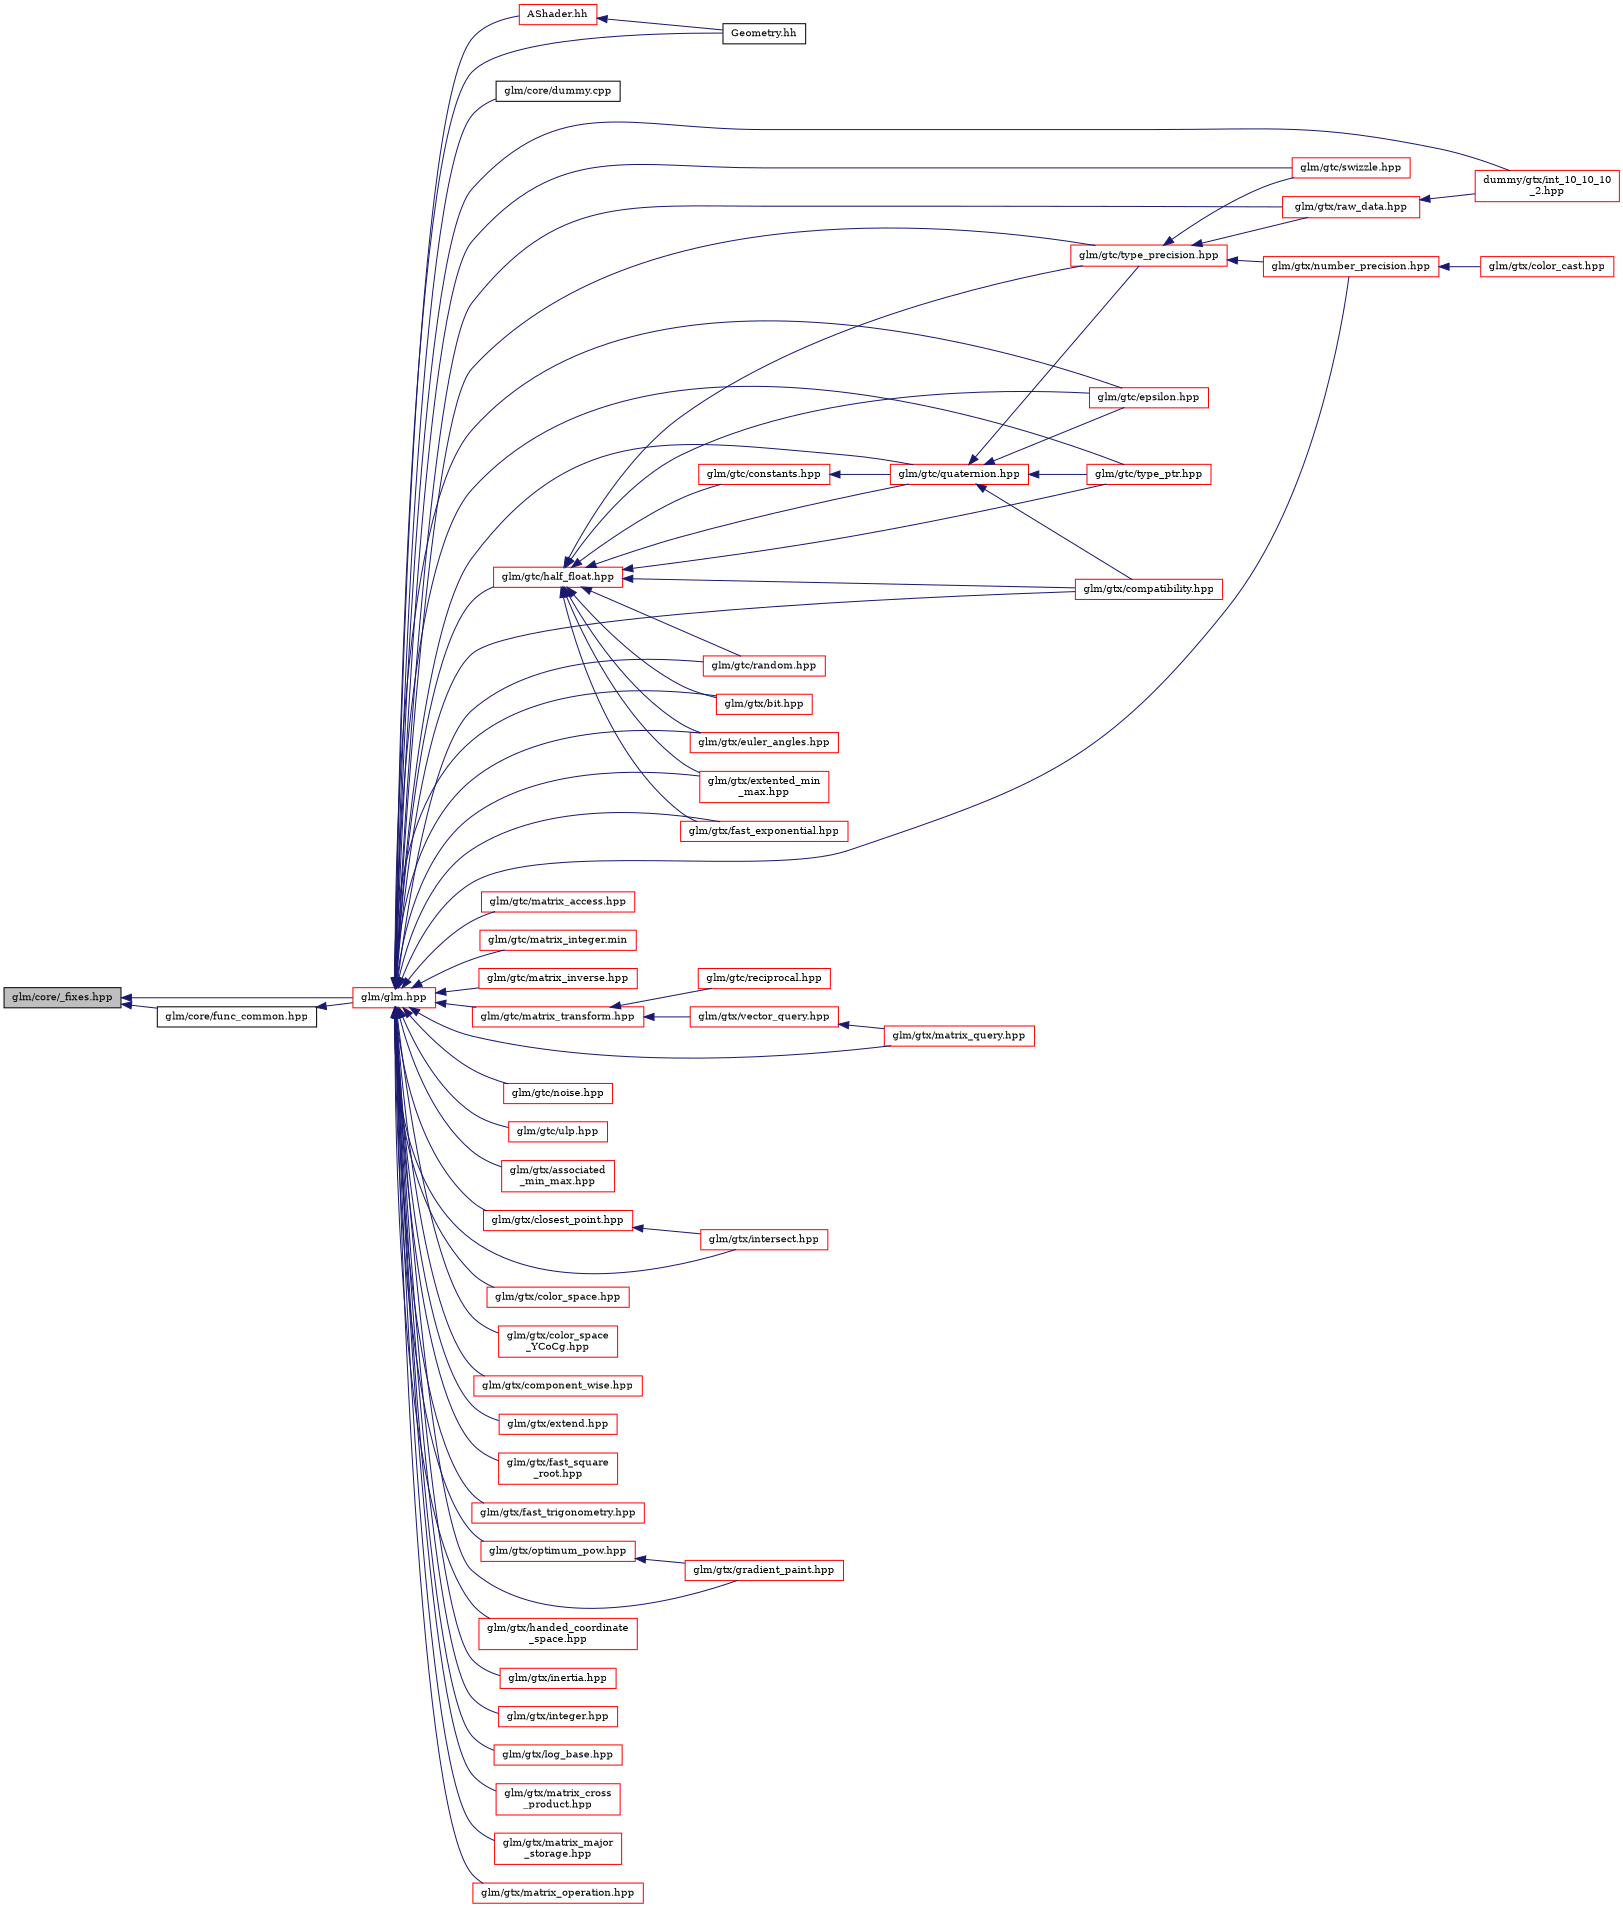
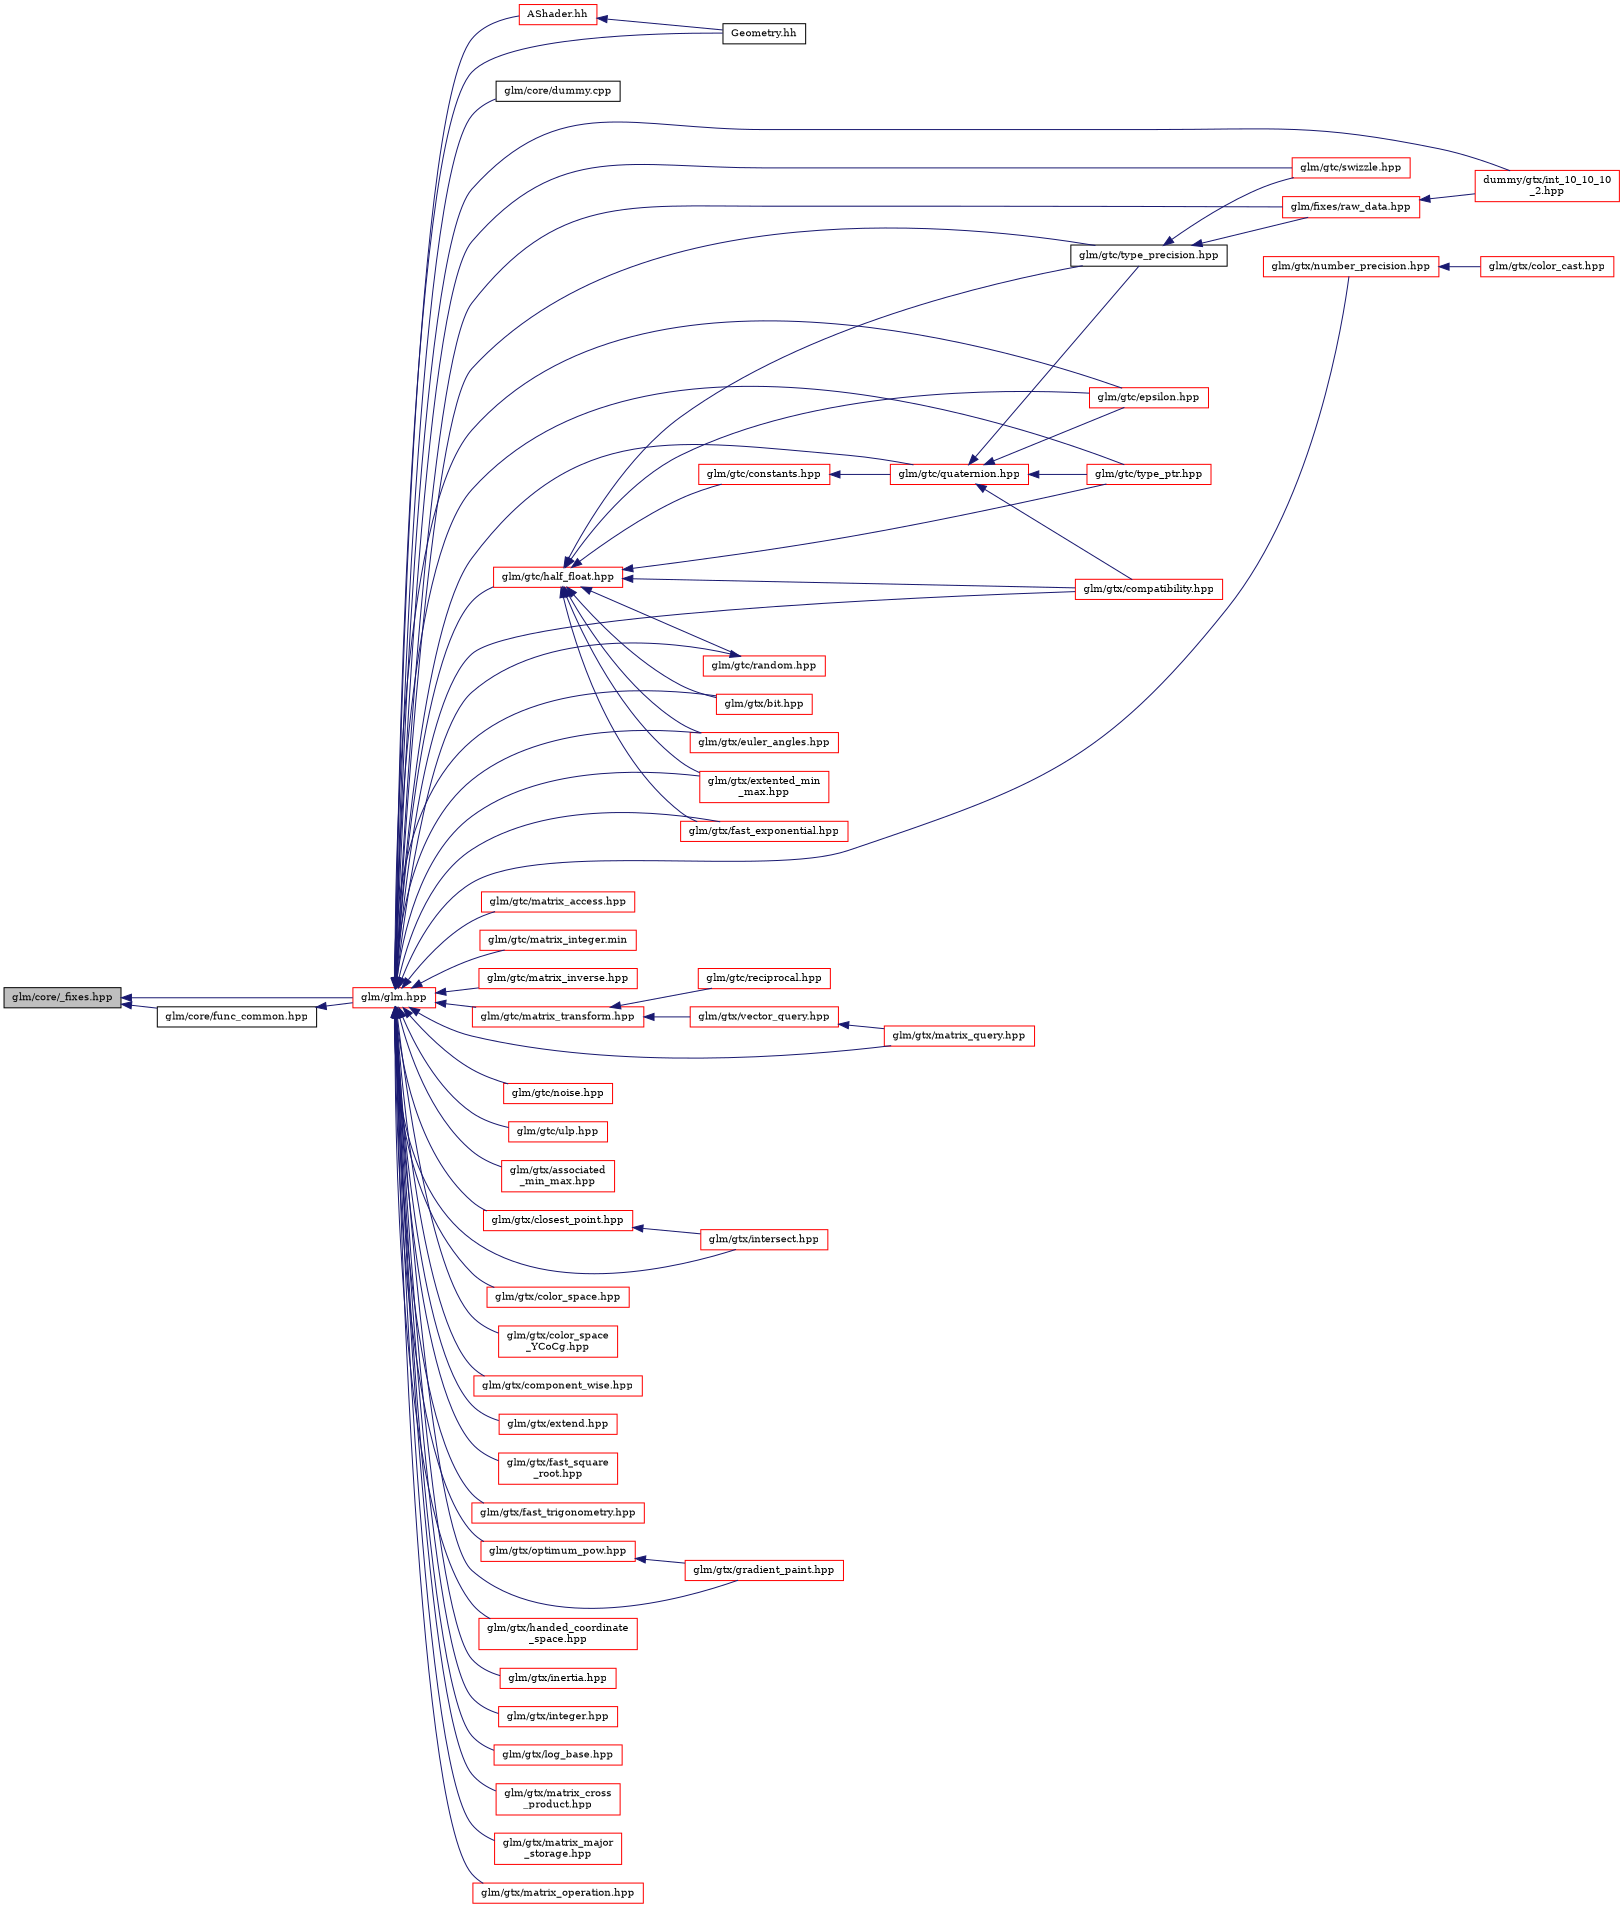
node "glm/gtx/raw_data.hpp": label "glm/gtx/raw_data.hpp" -> "glm/fixes/raw_data.hpp"
node "glm/gtc/type_precision.hpp": color red -> black
edge "glm/gtx/number_precision.hpp" -> "glm/gtc/type_precision.hpp": removed
edge "glm/gtc/quaternion.hpp" -> "glm/gtc/half_float.hpp": removed
edge "glm/gtc/random.hpp" -> "glm/glm.hpp": reversed
